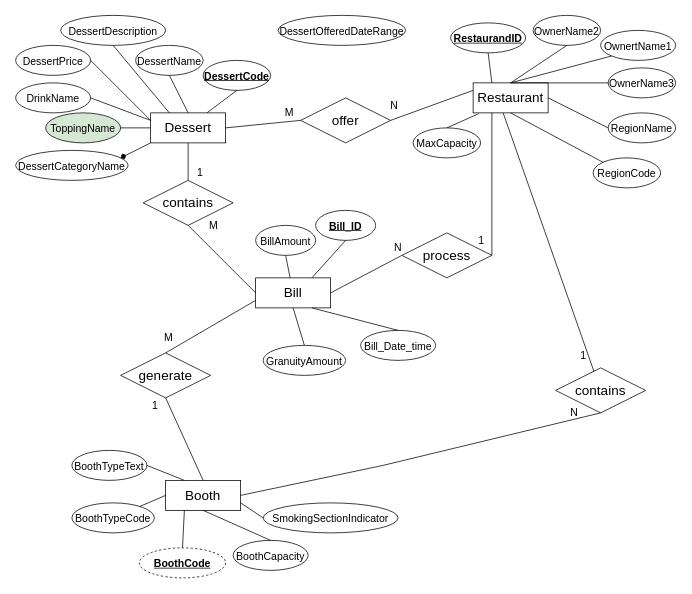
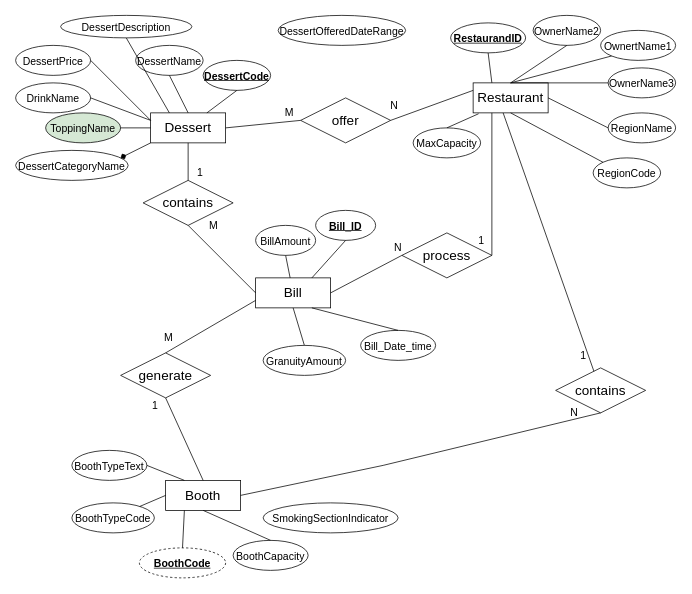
node "DessertDescription": size 105x30 -> 131x23
edge "Booth" -- "SmokingSectionIndicator": removed
